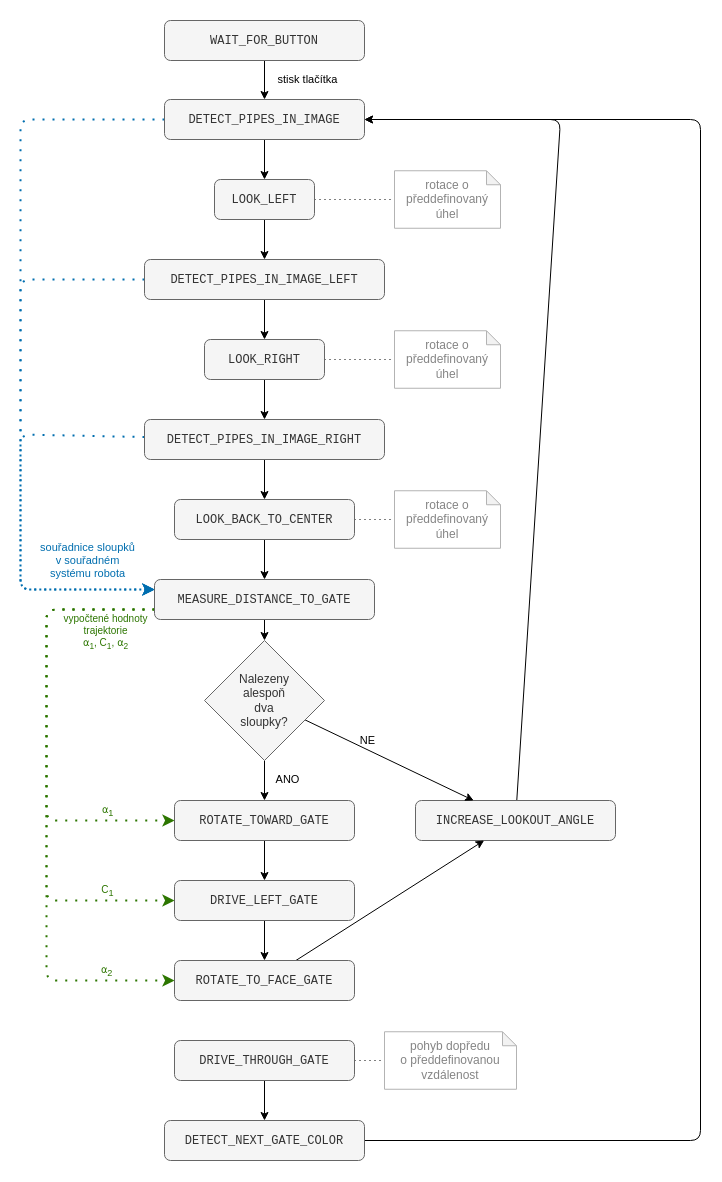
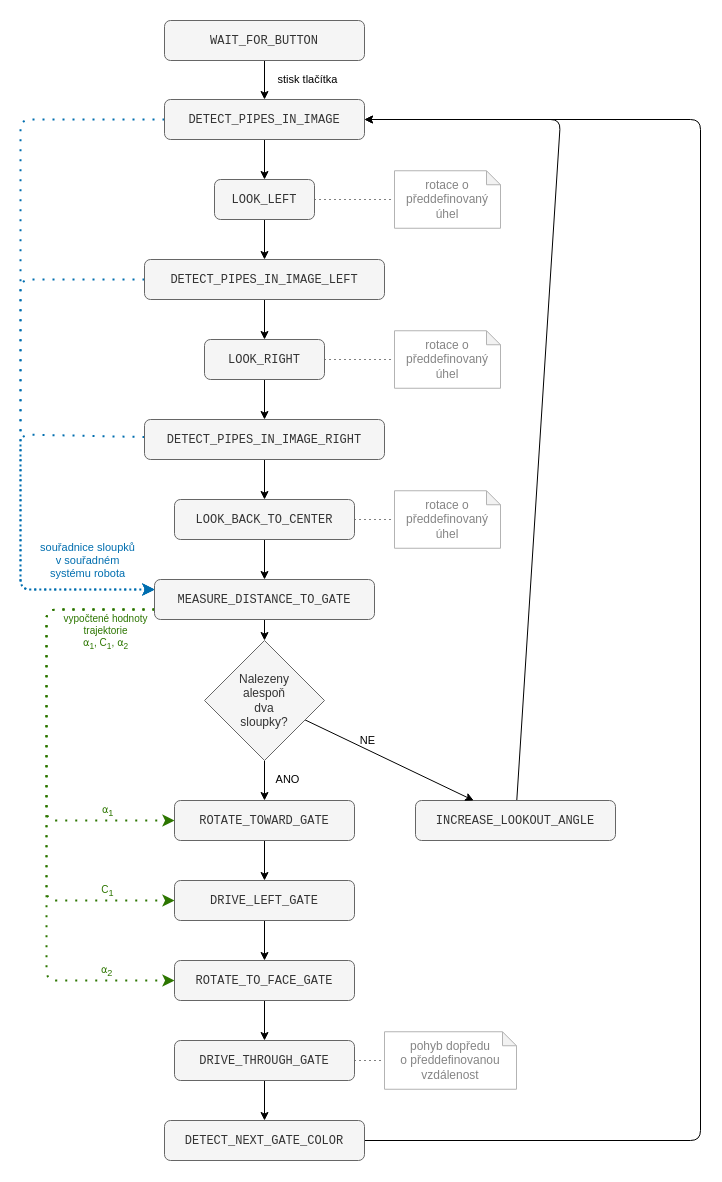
edge "ROTATE_TO_FACE_GATE" -> "INCREASE_LOOKOUT_ANGLE": now "ROTATE_TO_FACE_GATE" -> "DRIVE_THROUGH_GATE"
